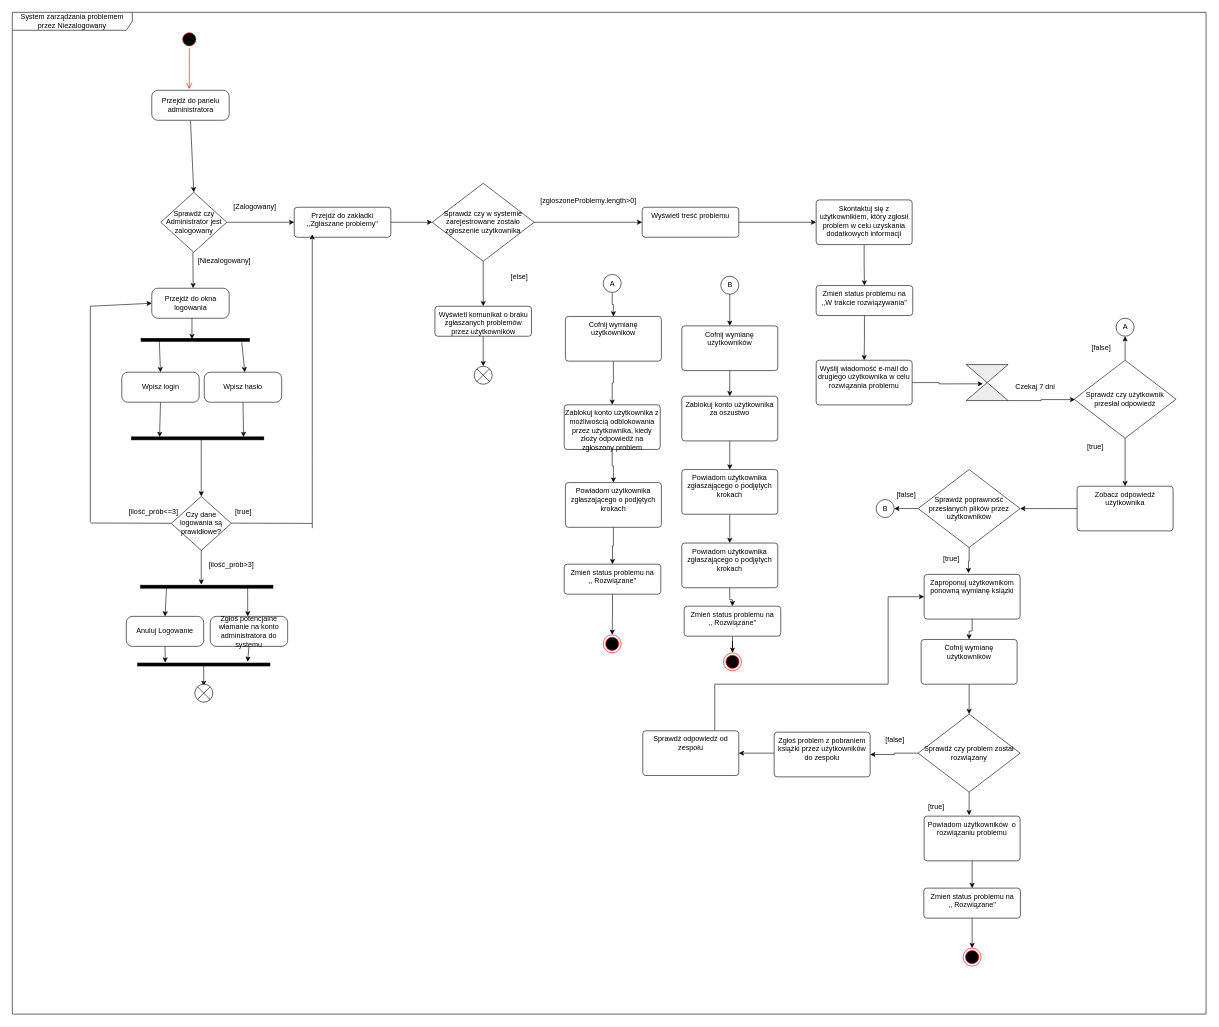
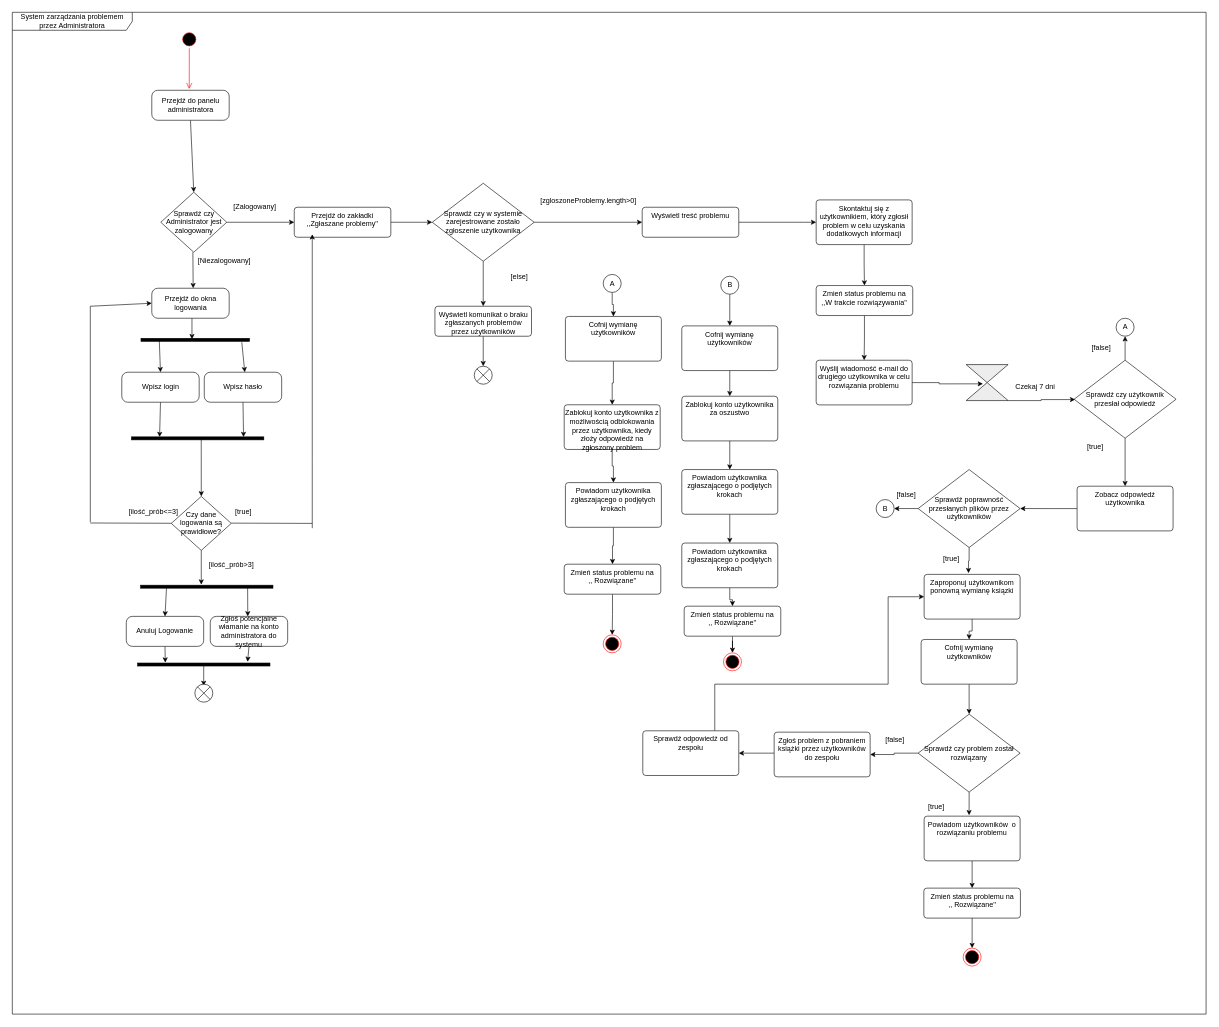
node "System zarządzania problemem przez Niezalogowany": label "System zarządzania problemem przez Niezalogowany" -> "System zarządzania problemem przez Administratora"
